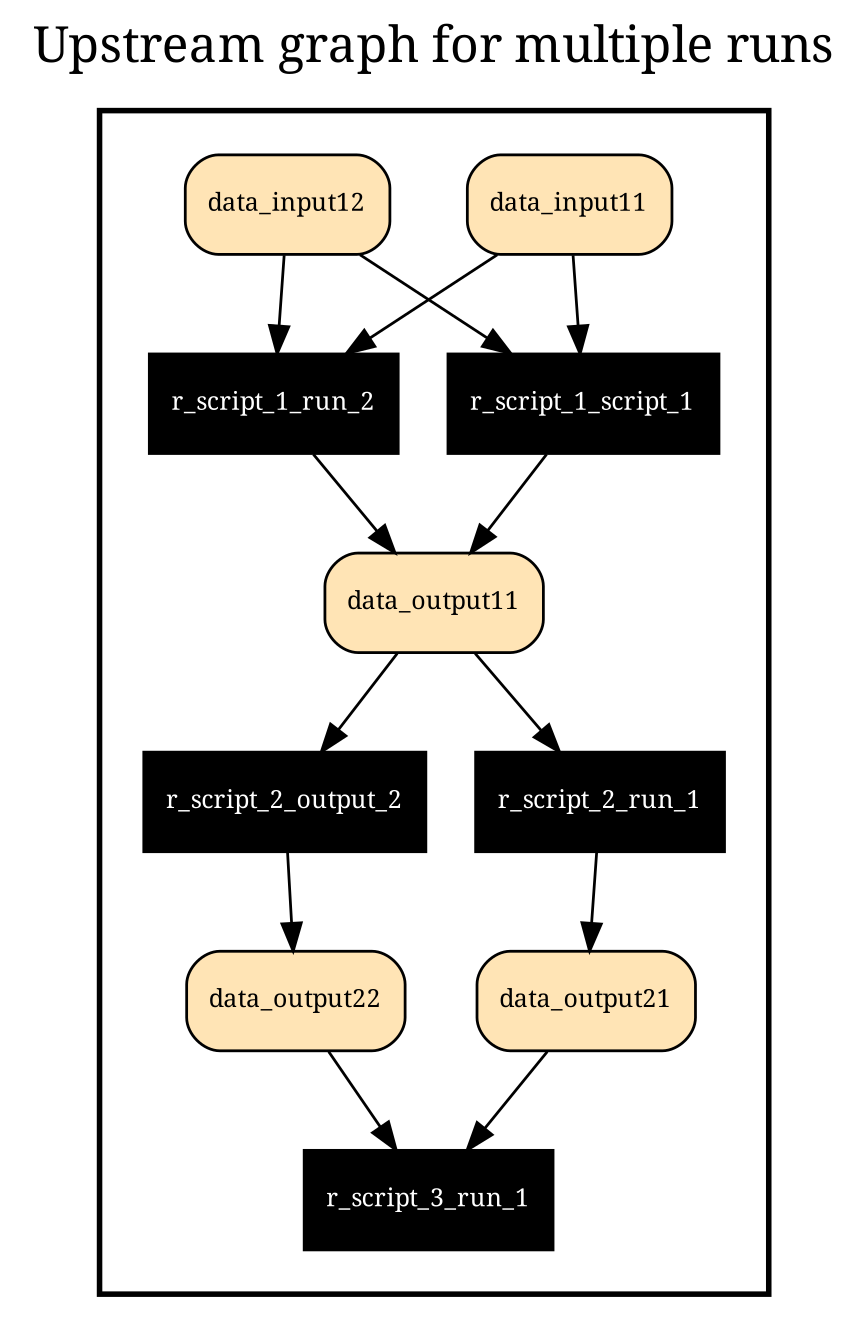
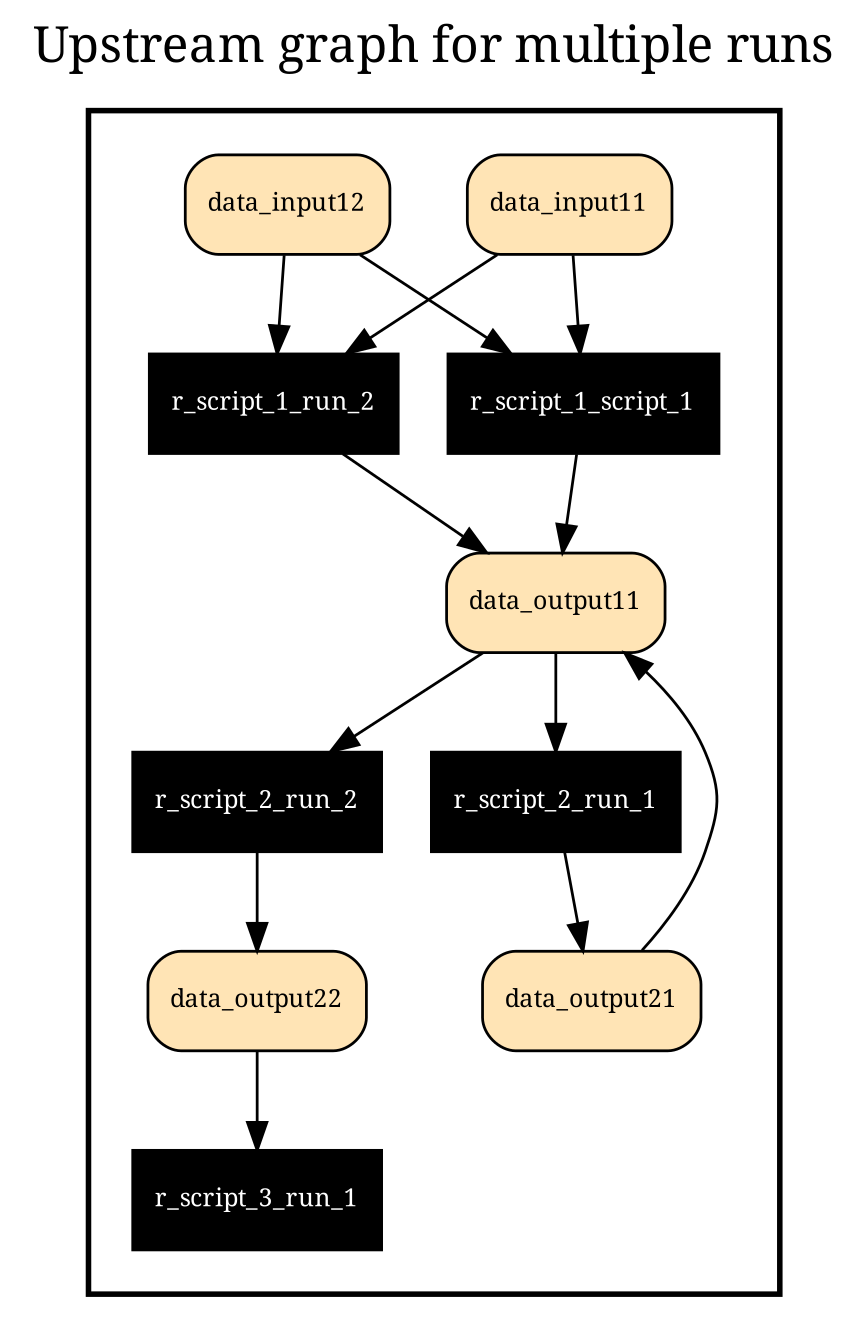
node "r_script_2_output_2": label "r_script_2_output_2" -> "r_script_2_run_2"
edge "data_output21" -> "r_script_3_run_1": now "data_output21" -> "data_output11"
